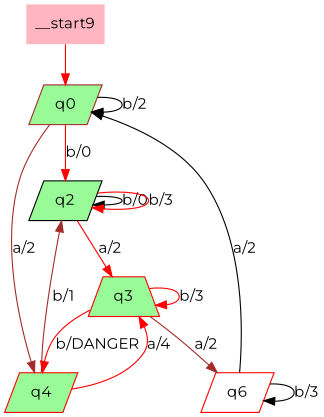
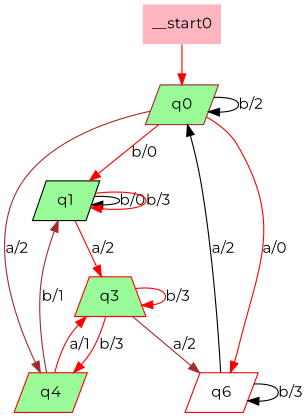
node "__start9": label "__start9" -> "__start0"
node "q2": label "q2" -> "q1"
edge "q0" -> "q6": added, label "a/0"
edge "q3" -> "q4": label "b/DANGER" -> "b/3"
edge "q4" -> "q3": label "a/4" -> "a/1"
